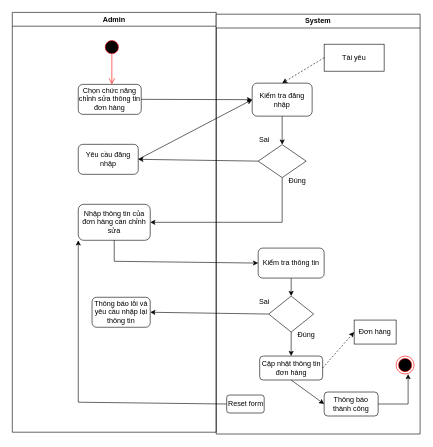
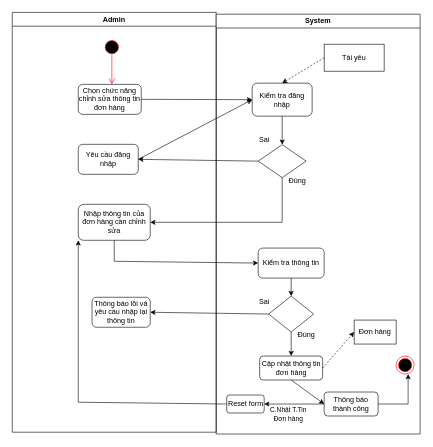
edge "Thông báo thành công" -> "Reset form": added, label "C.Nhật T.Tin Đơn hàng"
